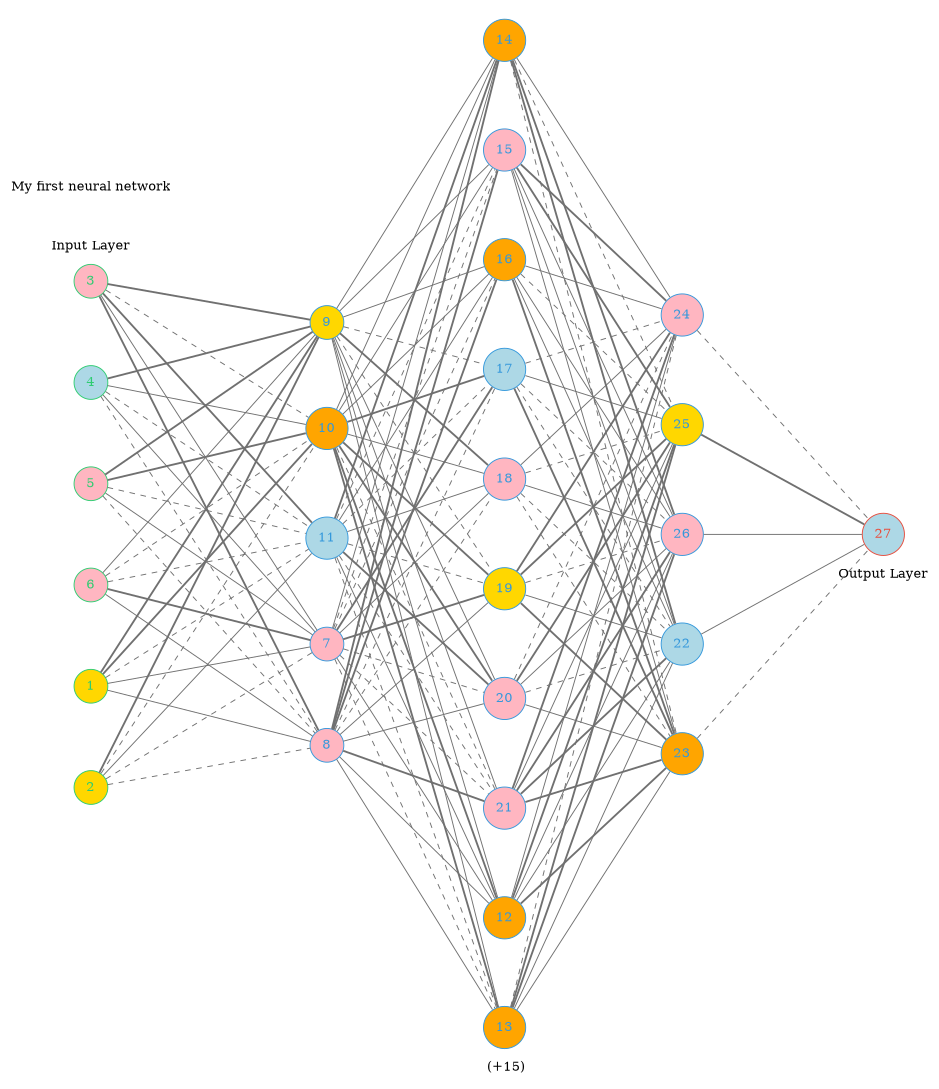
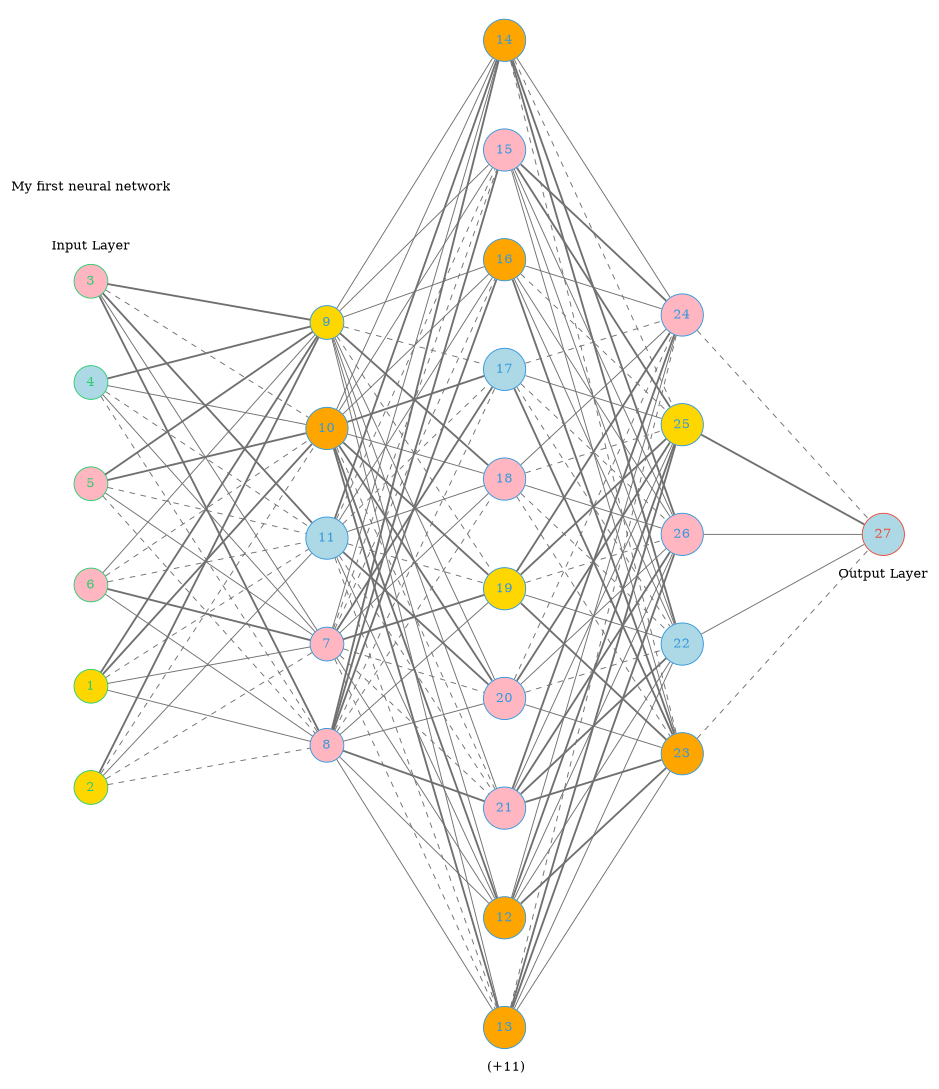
cluster " (+15)": label " (+15)" -> " (+11)"
